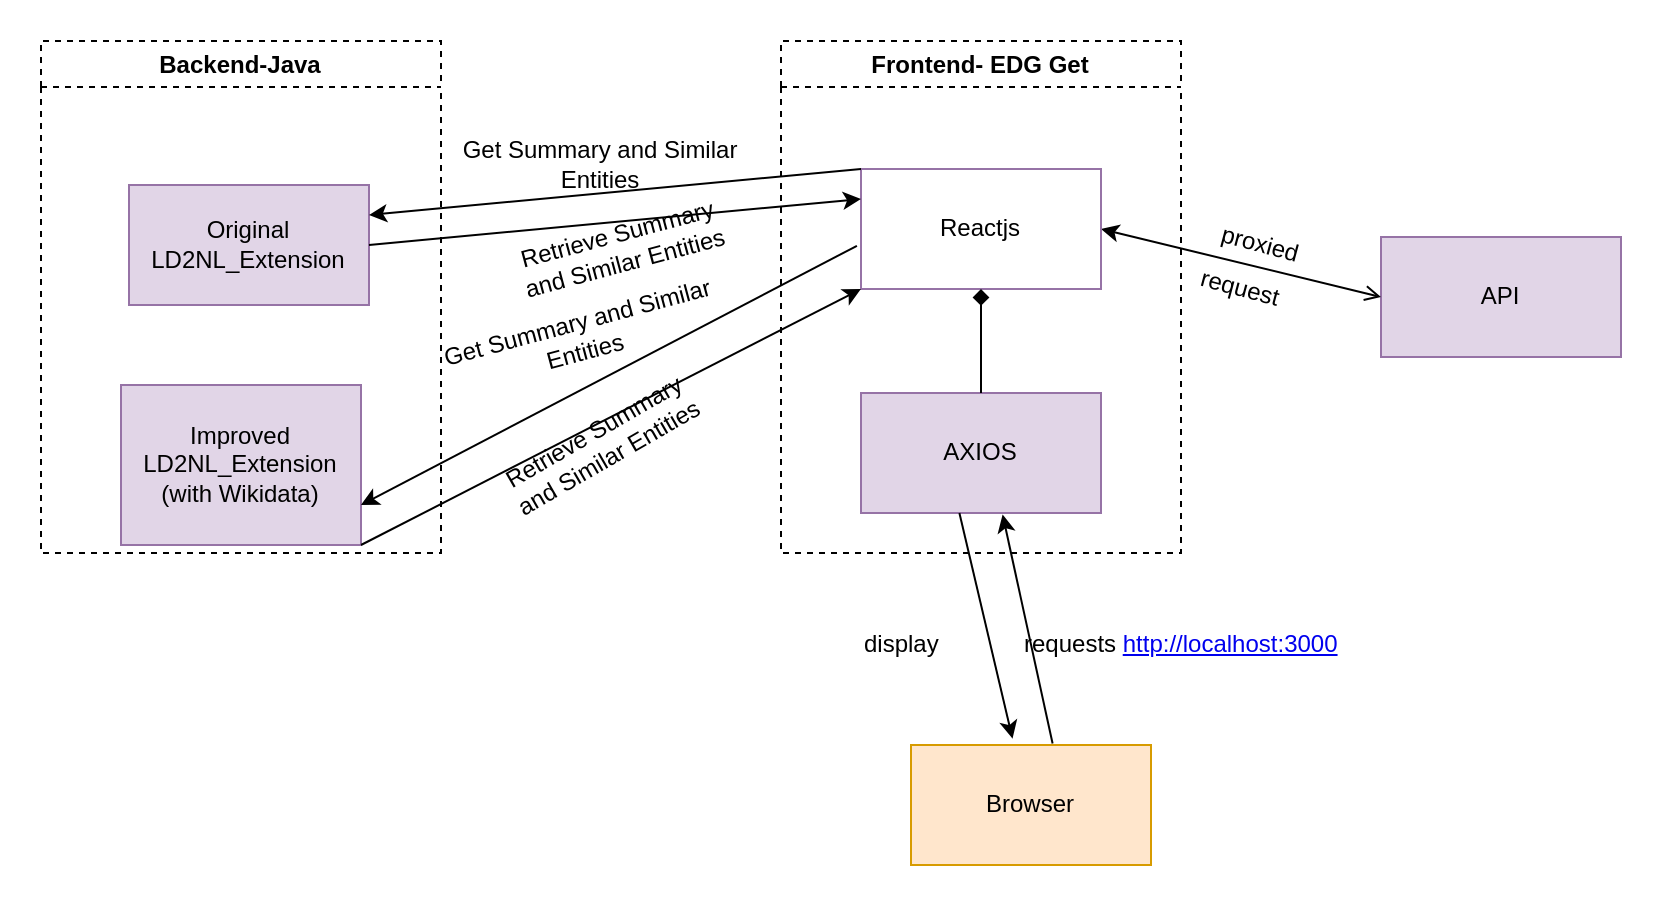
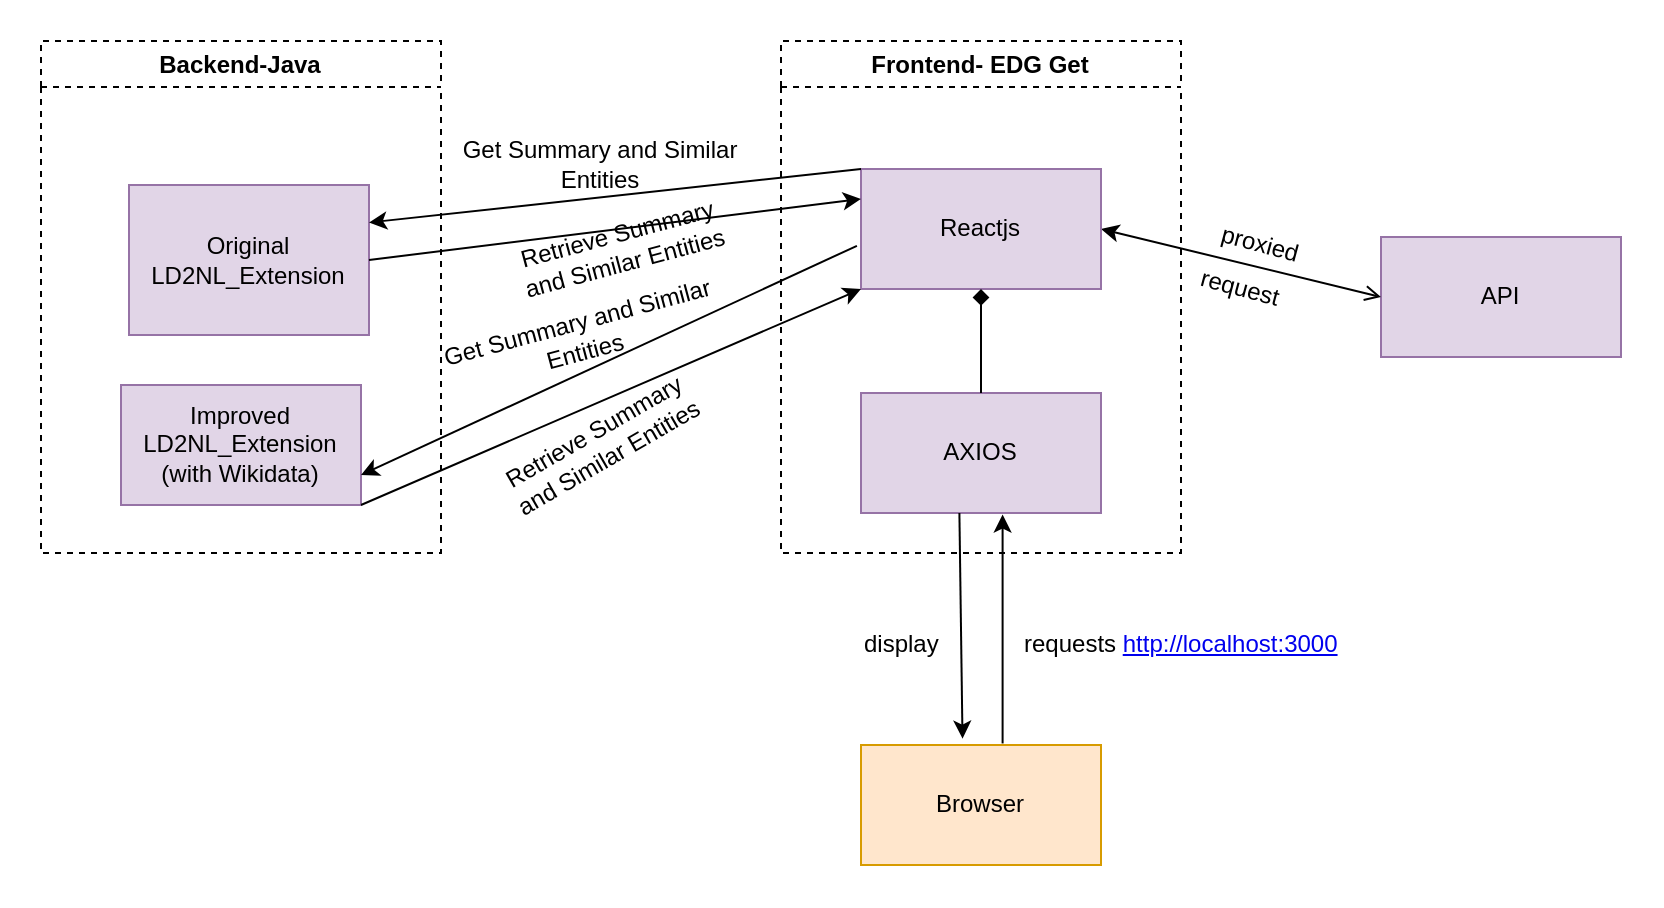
node "Reactjs": fillcolor #ffffff -> #e1d5e7
node "Original LD2NL_Extension": size 240x120 -> 240x150
node "Improved LD2NL_Extension (with Wikidata)": size 240x160 -> 240x120
node "Browser": moved (1031, 805) -> (981, 805)
